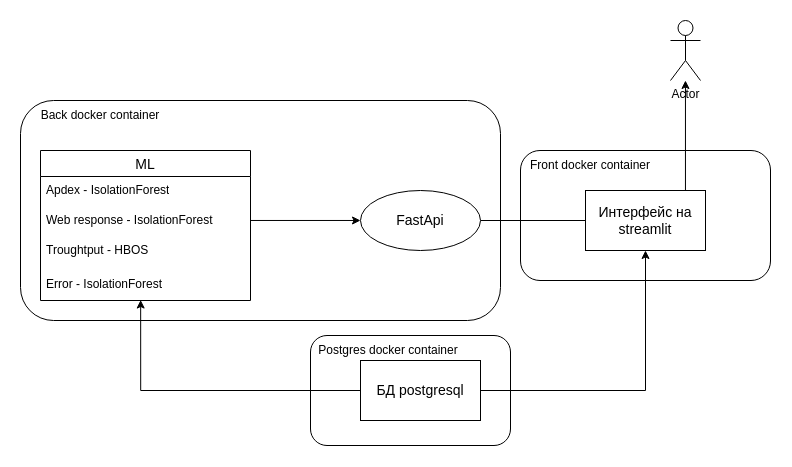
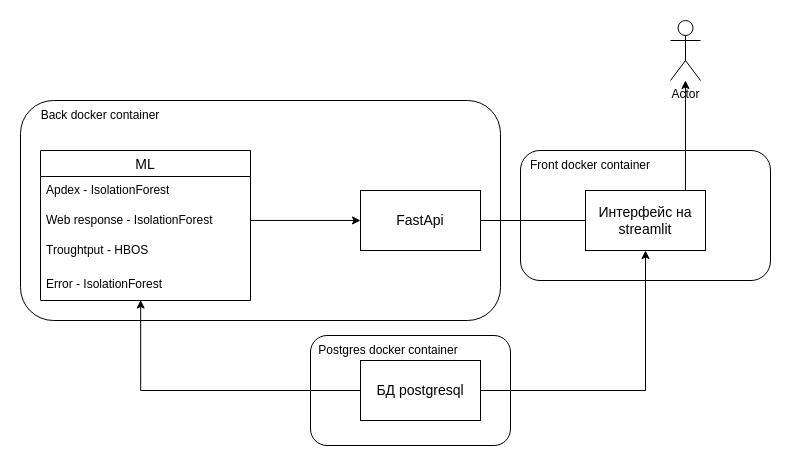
node "FastApi": shape ellipse -> rectangle
